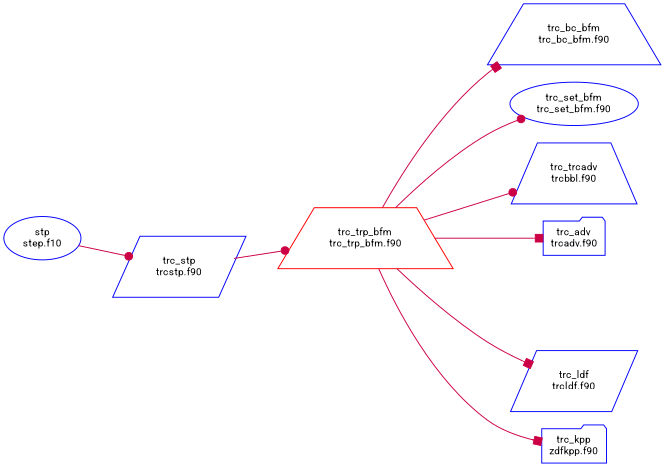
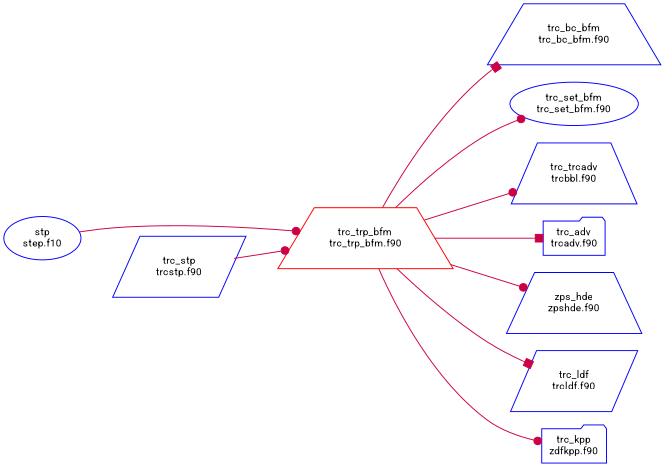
edge "stp step.f10" -> "trc_stp trcstp.f90": now "stp step.f10" -> "trc_trp_bfm trc_trp_bfm.f90"
node "zps_hde zpshde.f90": added
edge "trc_trp_bfm trc_trp_bfm.f90" -> "trc_kpp zdfkpp.f90": arrowhead box -> dot
